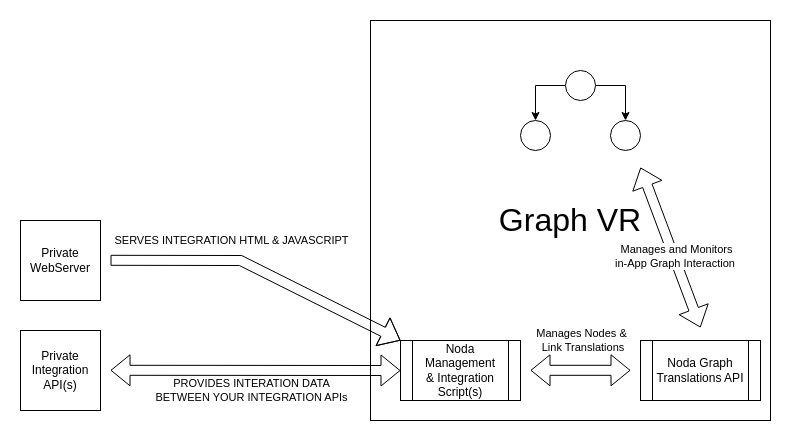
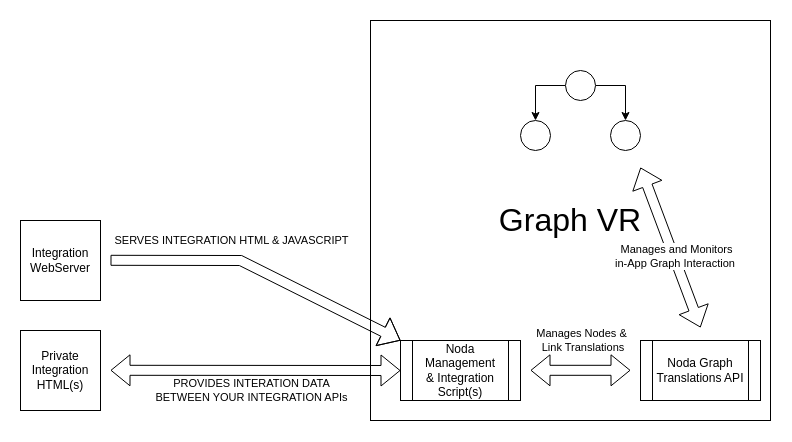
node "Private WebServer": label "Private WebServer" -> "Integration WebServer"
node "Private Integration API(s)": label "Private Integration API(s)" -> "Private Integration HTML(s)"
